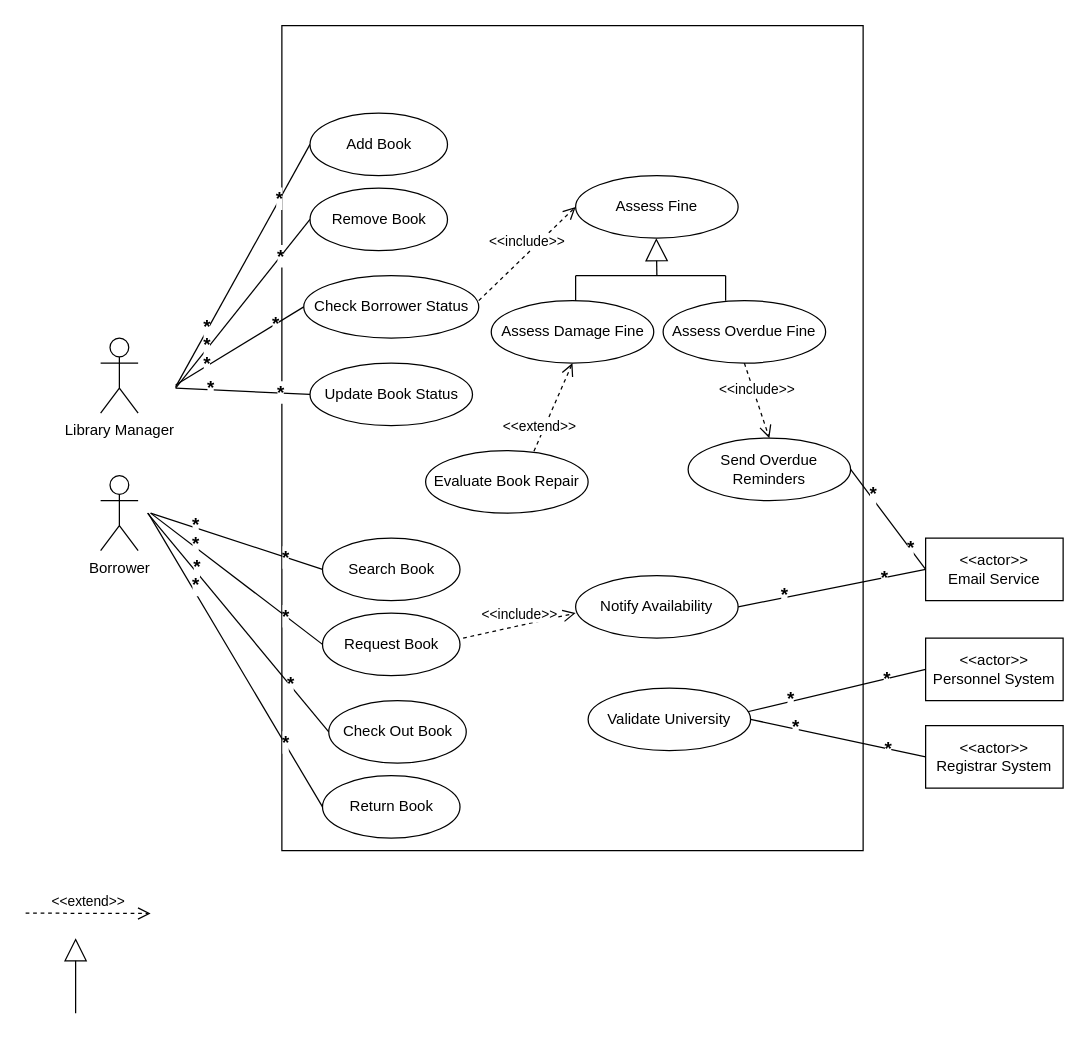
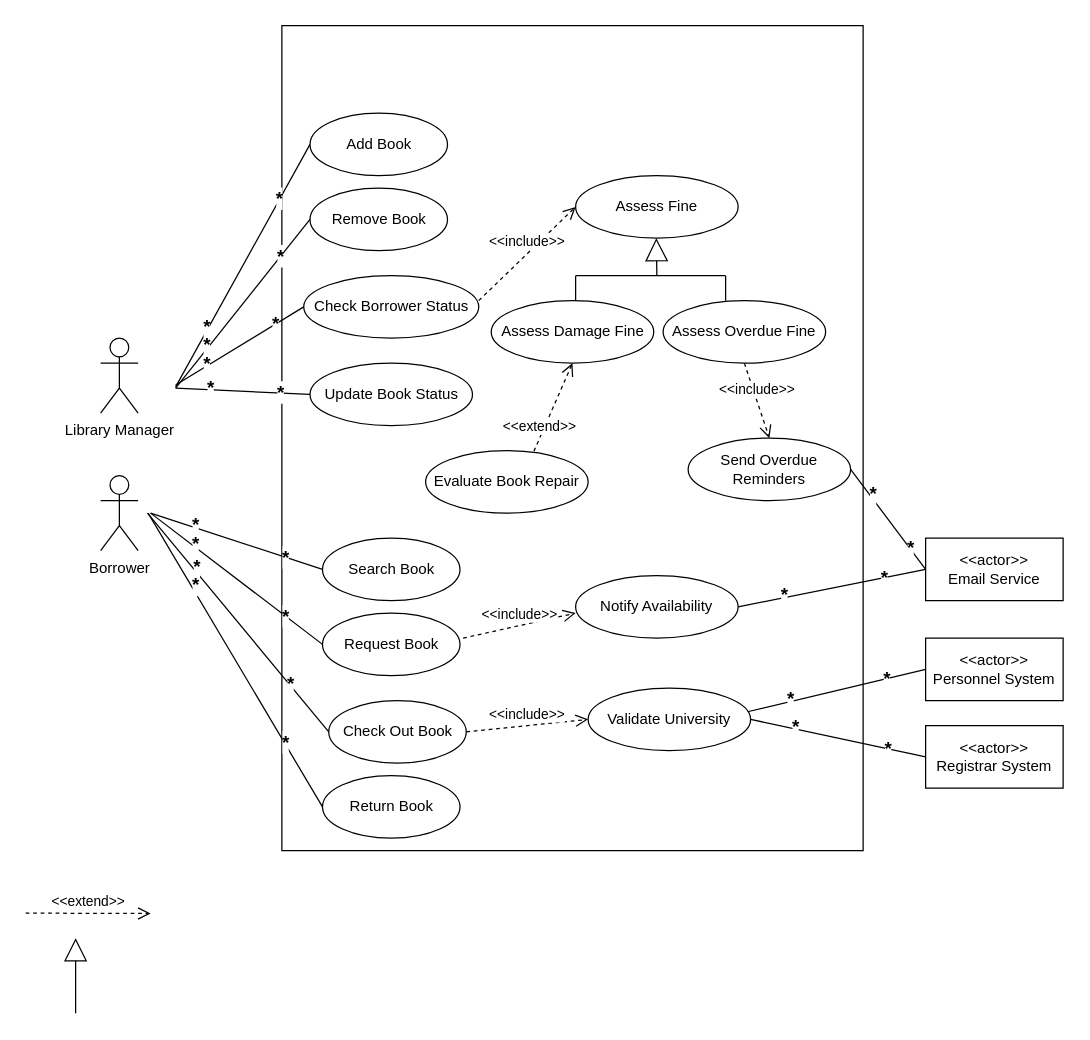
edge "Check Out Book" -> "Validate University": added, label "<<include>>"
